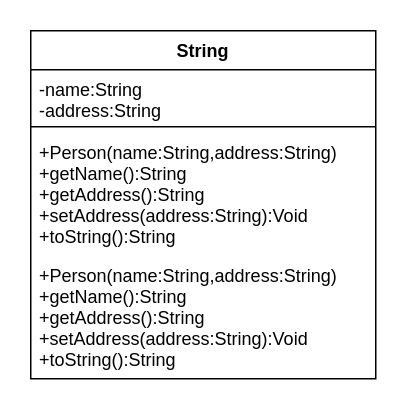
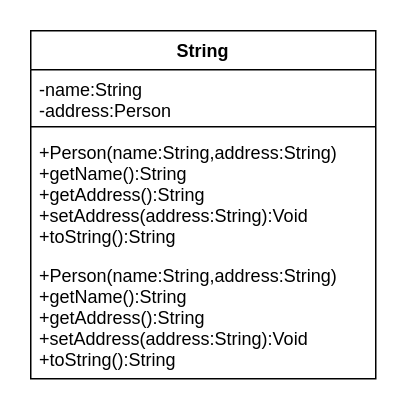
node "-name:String -address:String": label "-name:String -address:String" -> "-name:String -address:Person"
